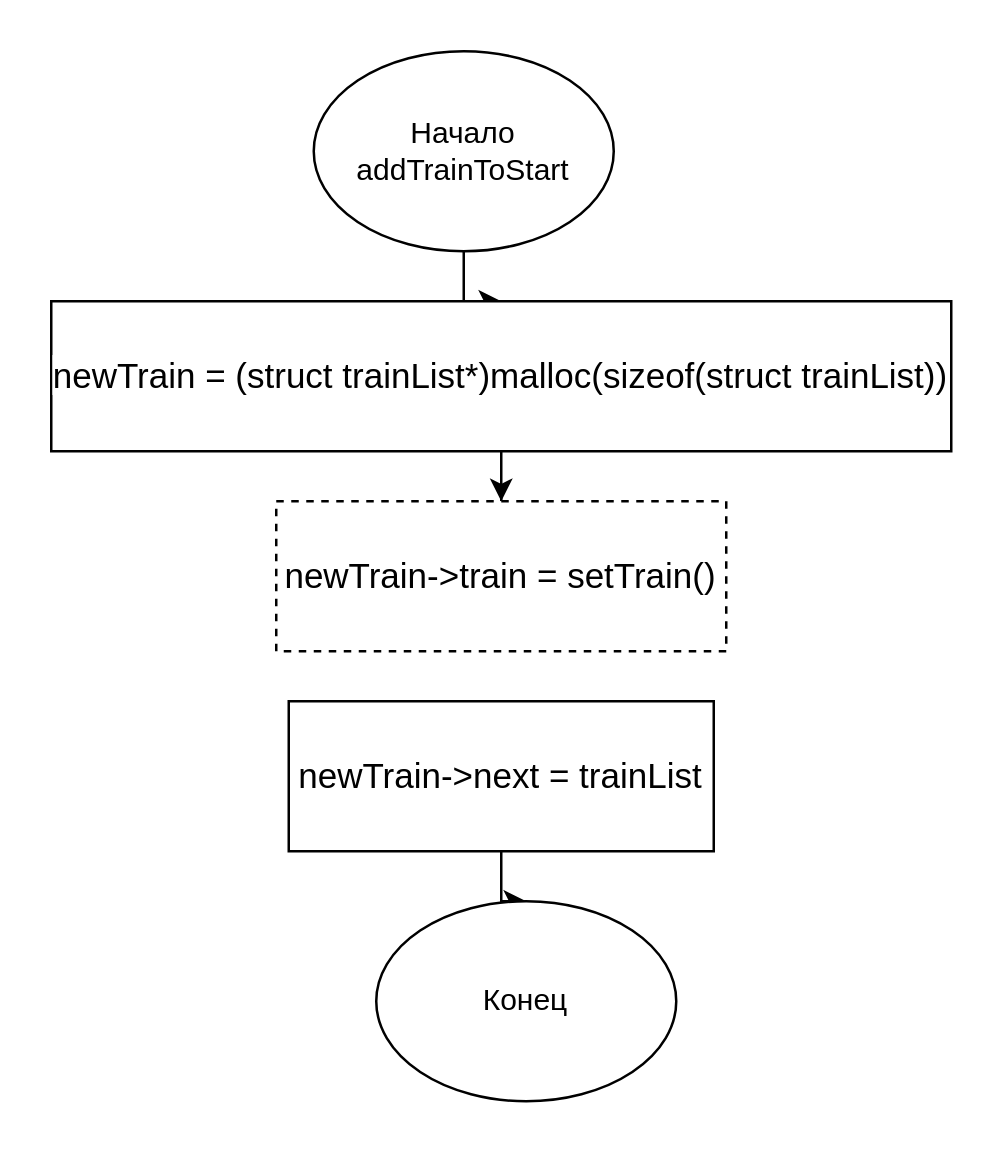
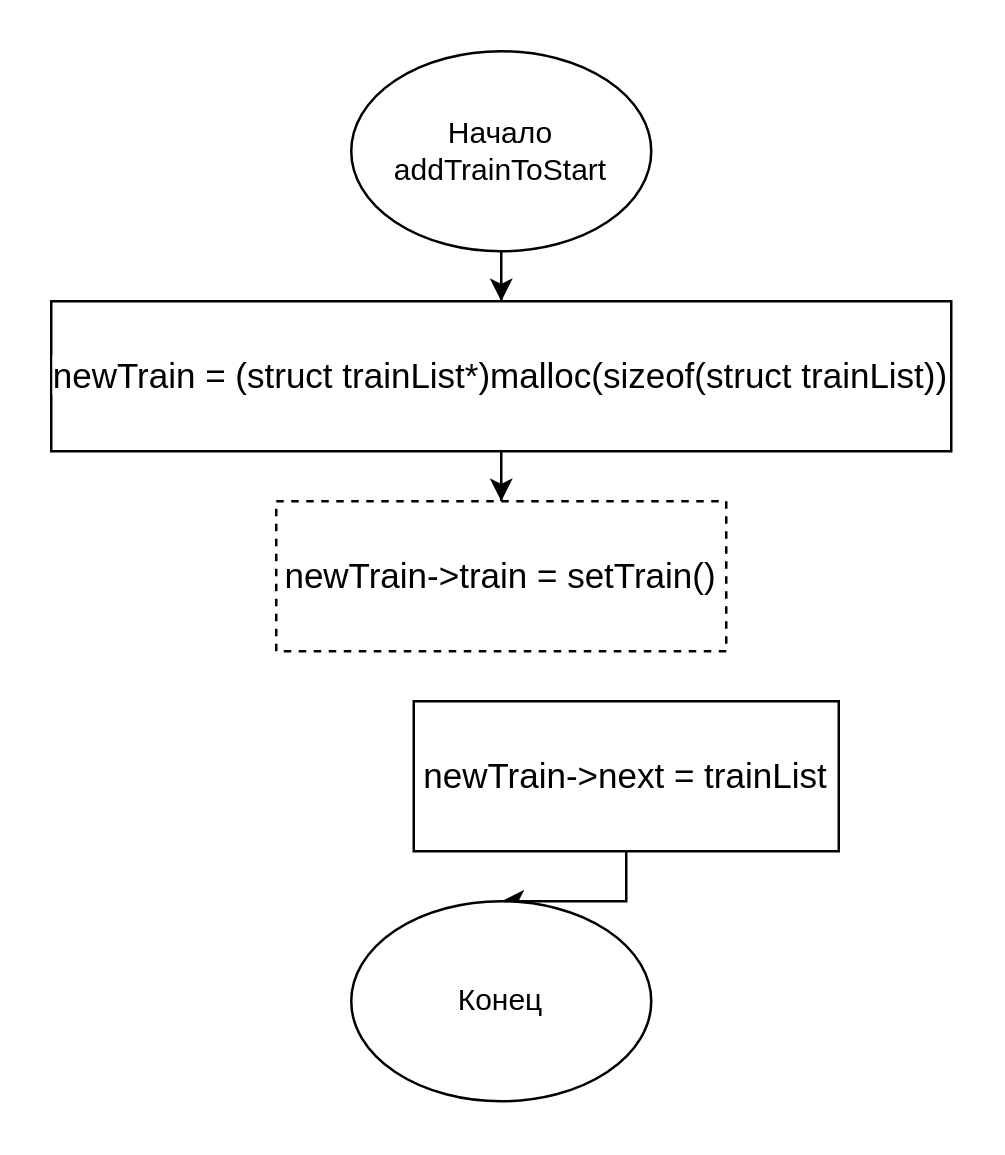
node "Начало addTrainToStart": moved (464, 151) -> (501, 151)
node "newTrain->next = trainList": moved (501, 776) -> (626, 776)
node "Конец": moved (526, 1001) -> (501, 1001)
